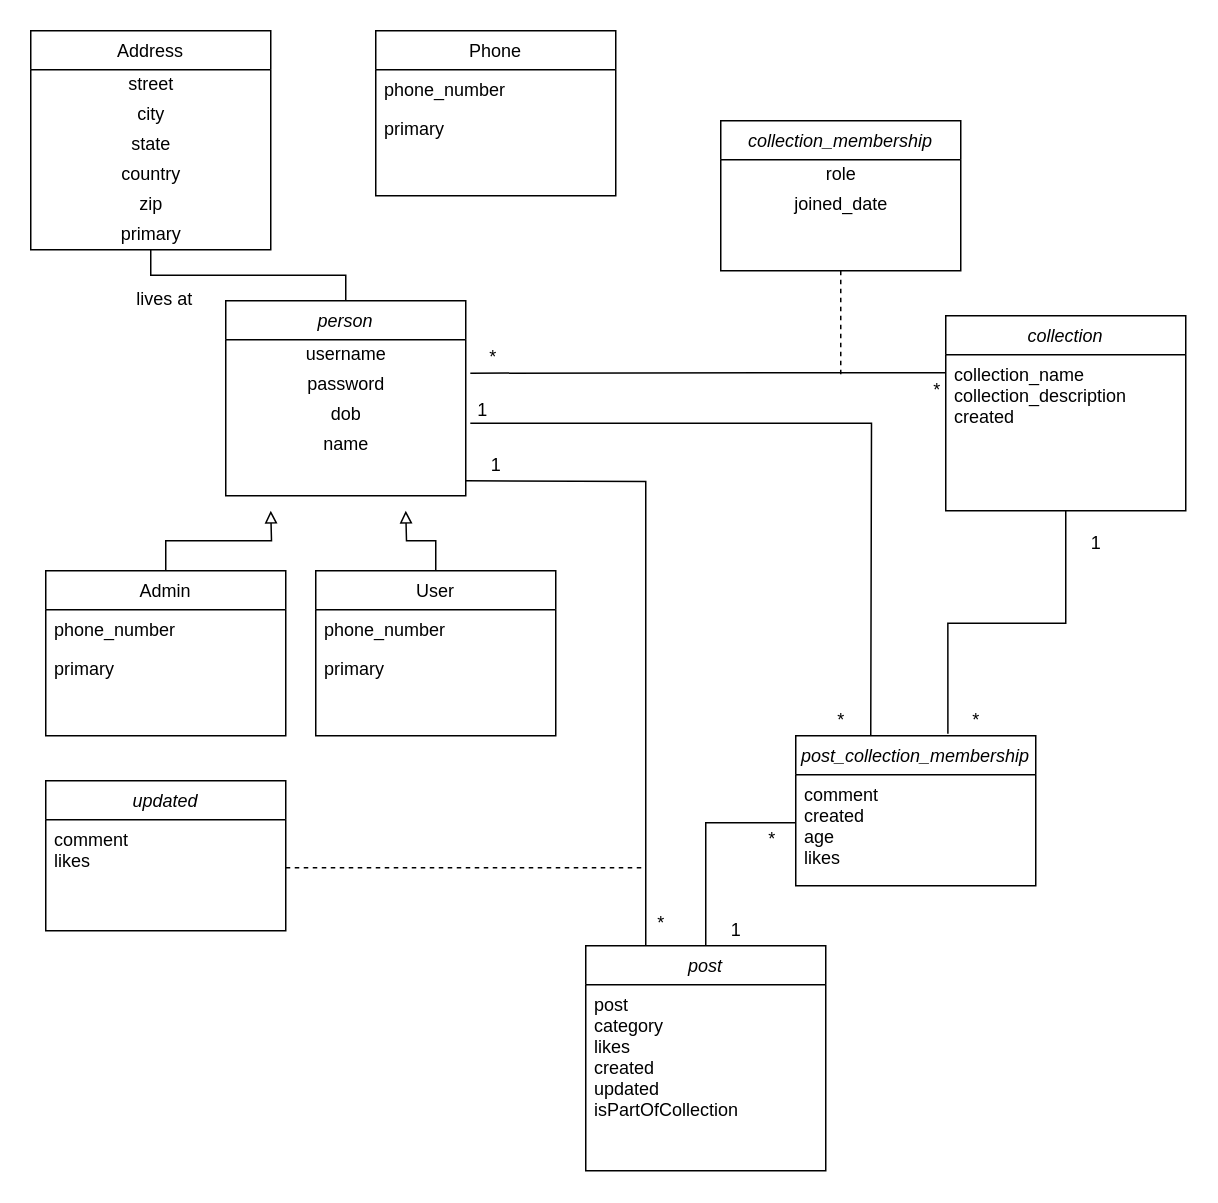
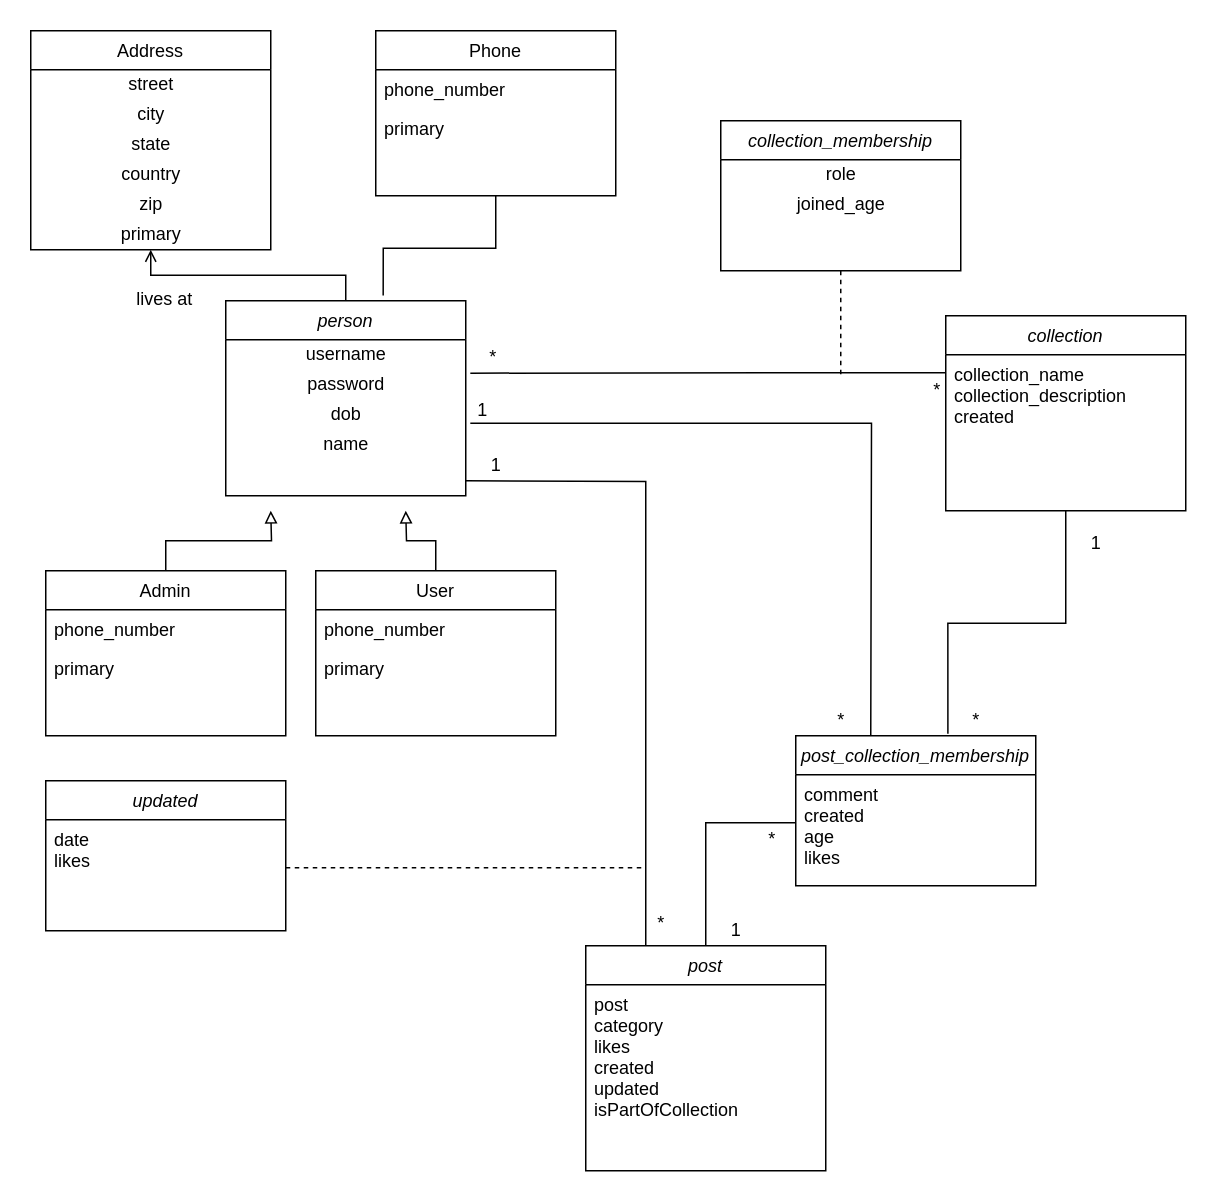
node "joined_date": label "joined_date" -> "joined_age"
edge "Phone" -- "person": added
edge "Address" -- "person": arrowhead none -> open
node "comment likes": label "comment likes" -> "date likes"
